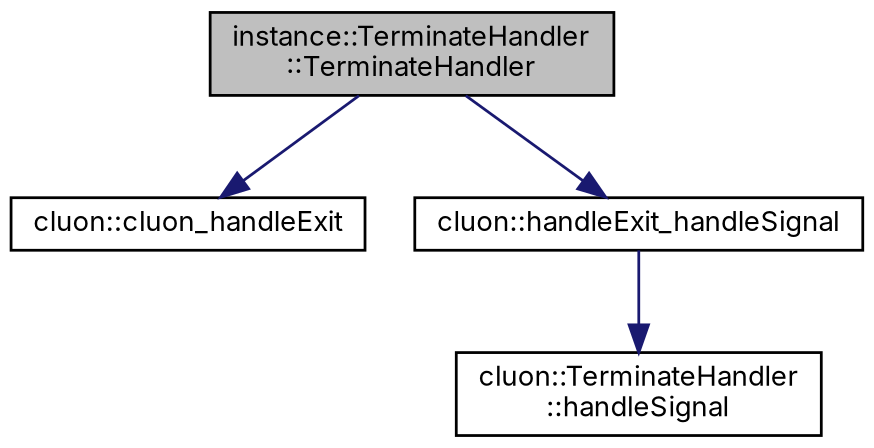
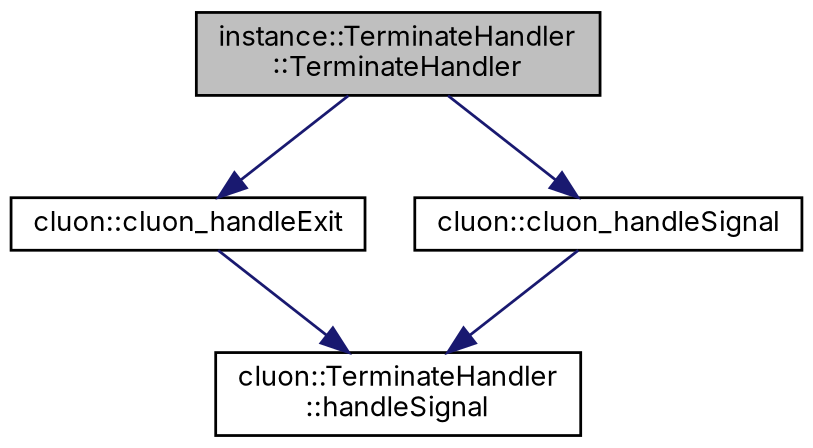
node "cluon::handleExit_handleSignal": label "cluon::handleExit_handleSignal" -> "cluon::cluon_handleSignal"
edge "cluon::cluon_handleExit" -> "cluon::TerminateHandler ::handleSignal": added
